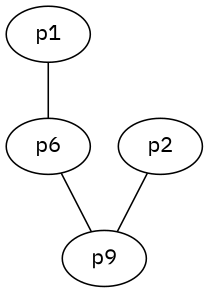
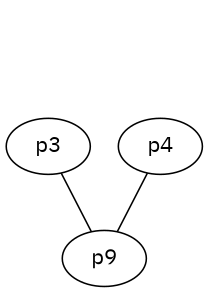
node "p1": removed
node "p6": label "p6" -> "p3"
node "p2": label "p2" -> "p4"
